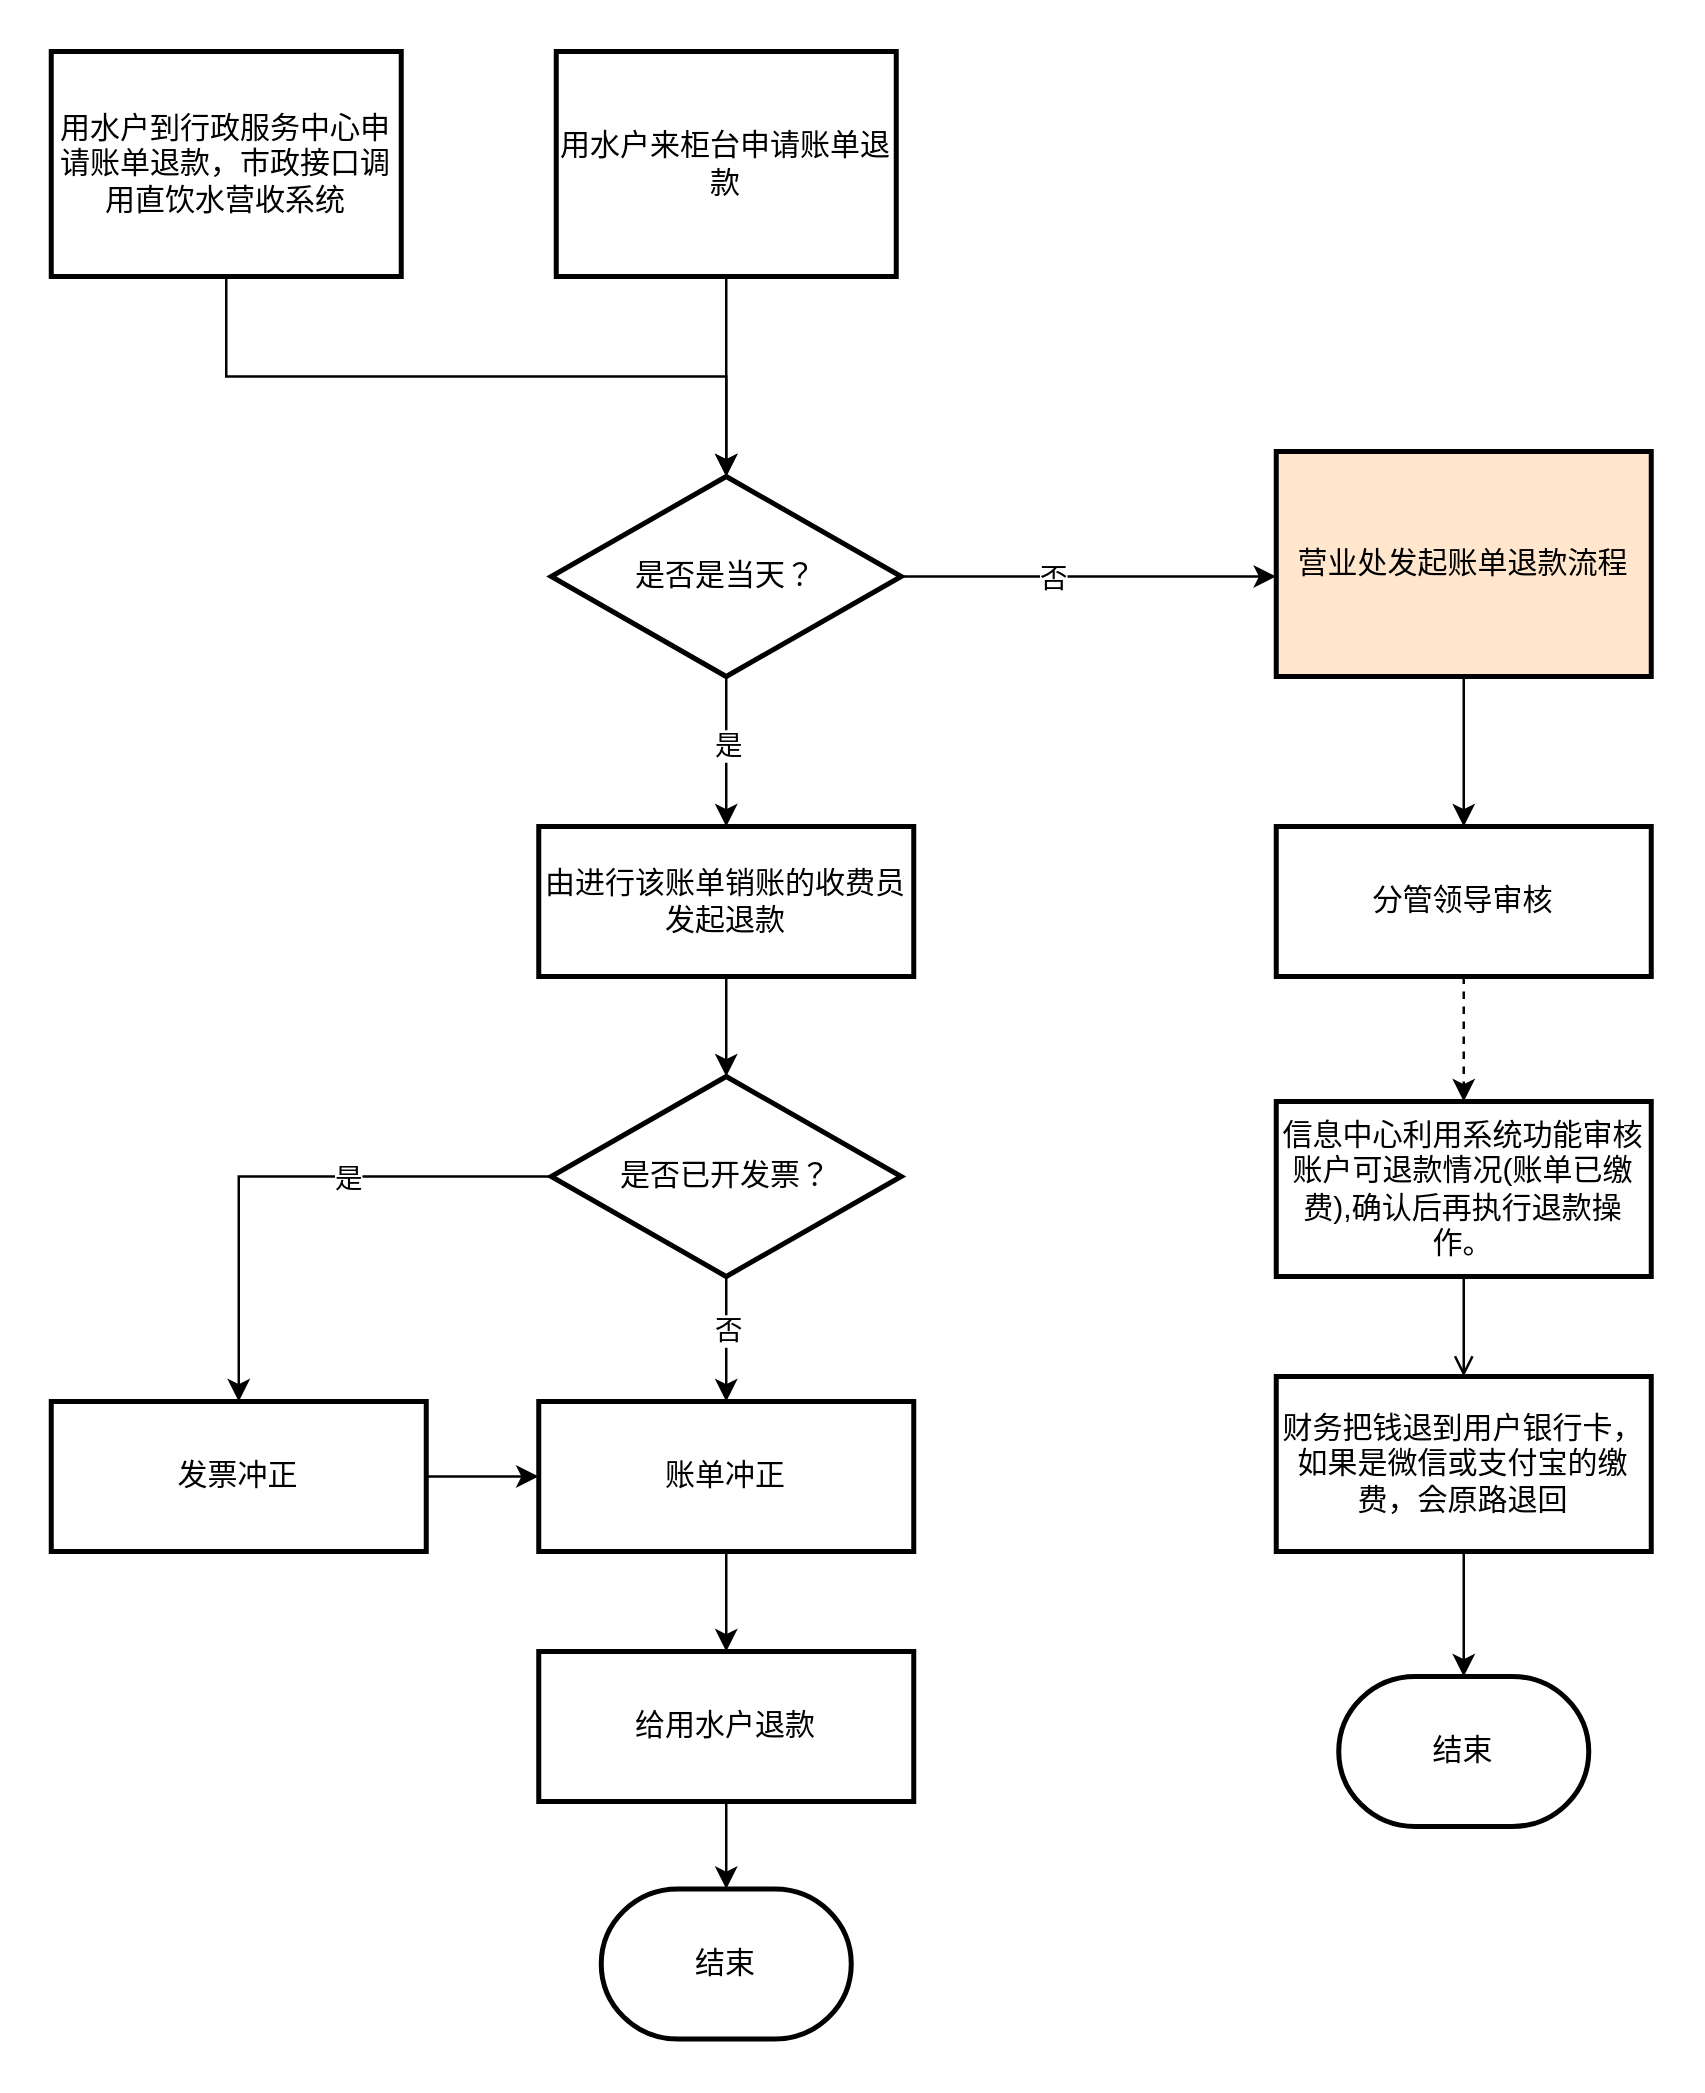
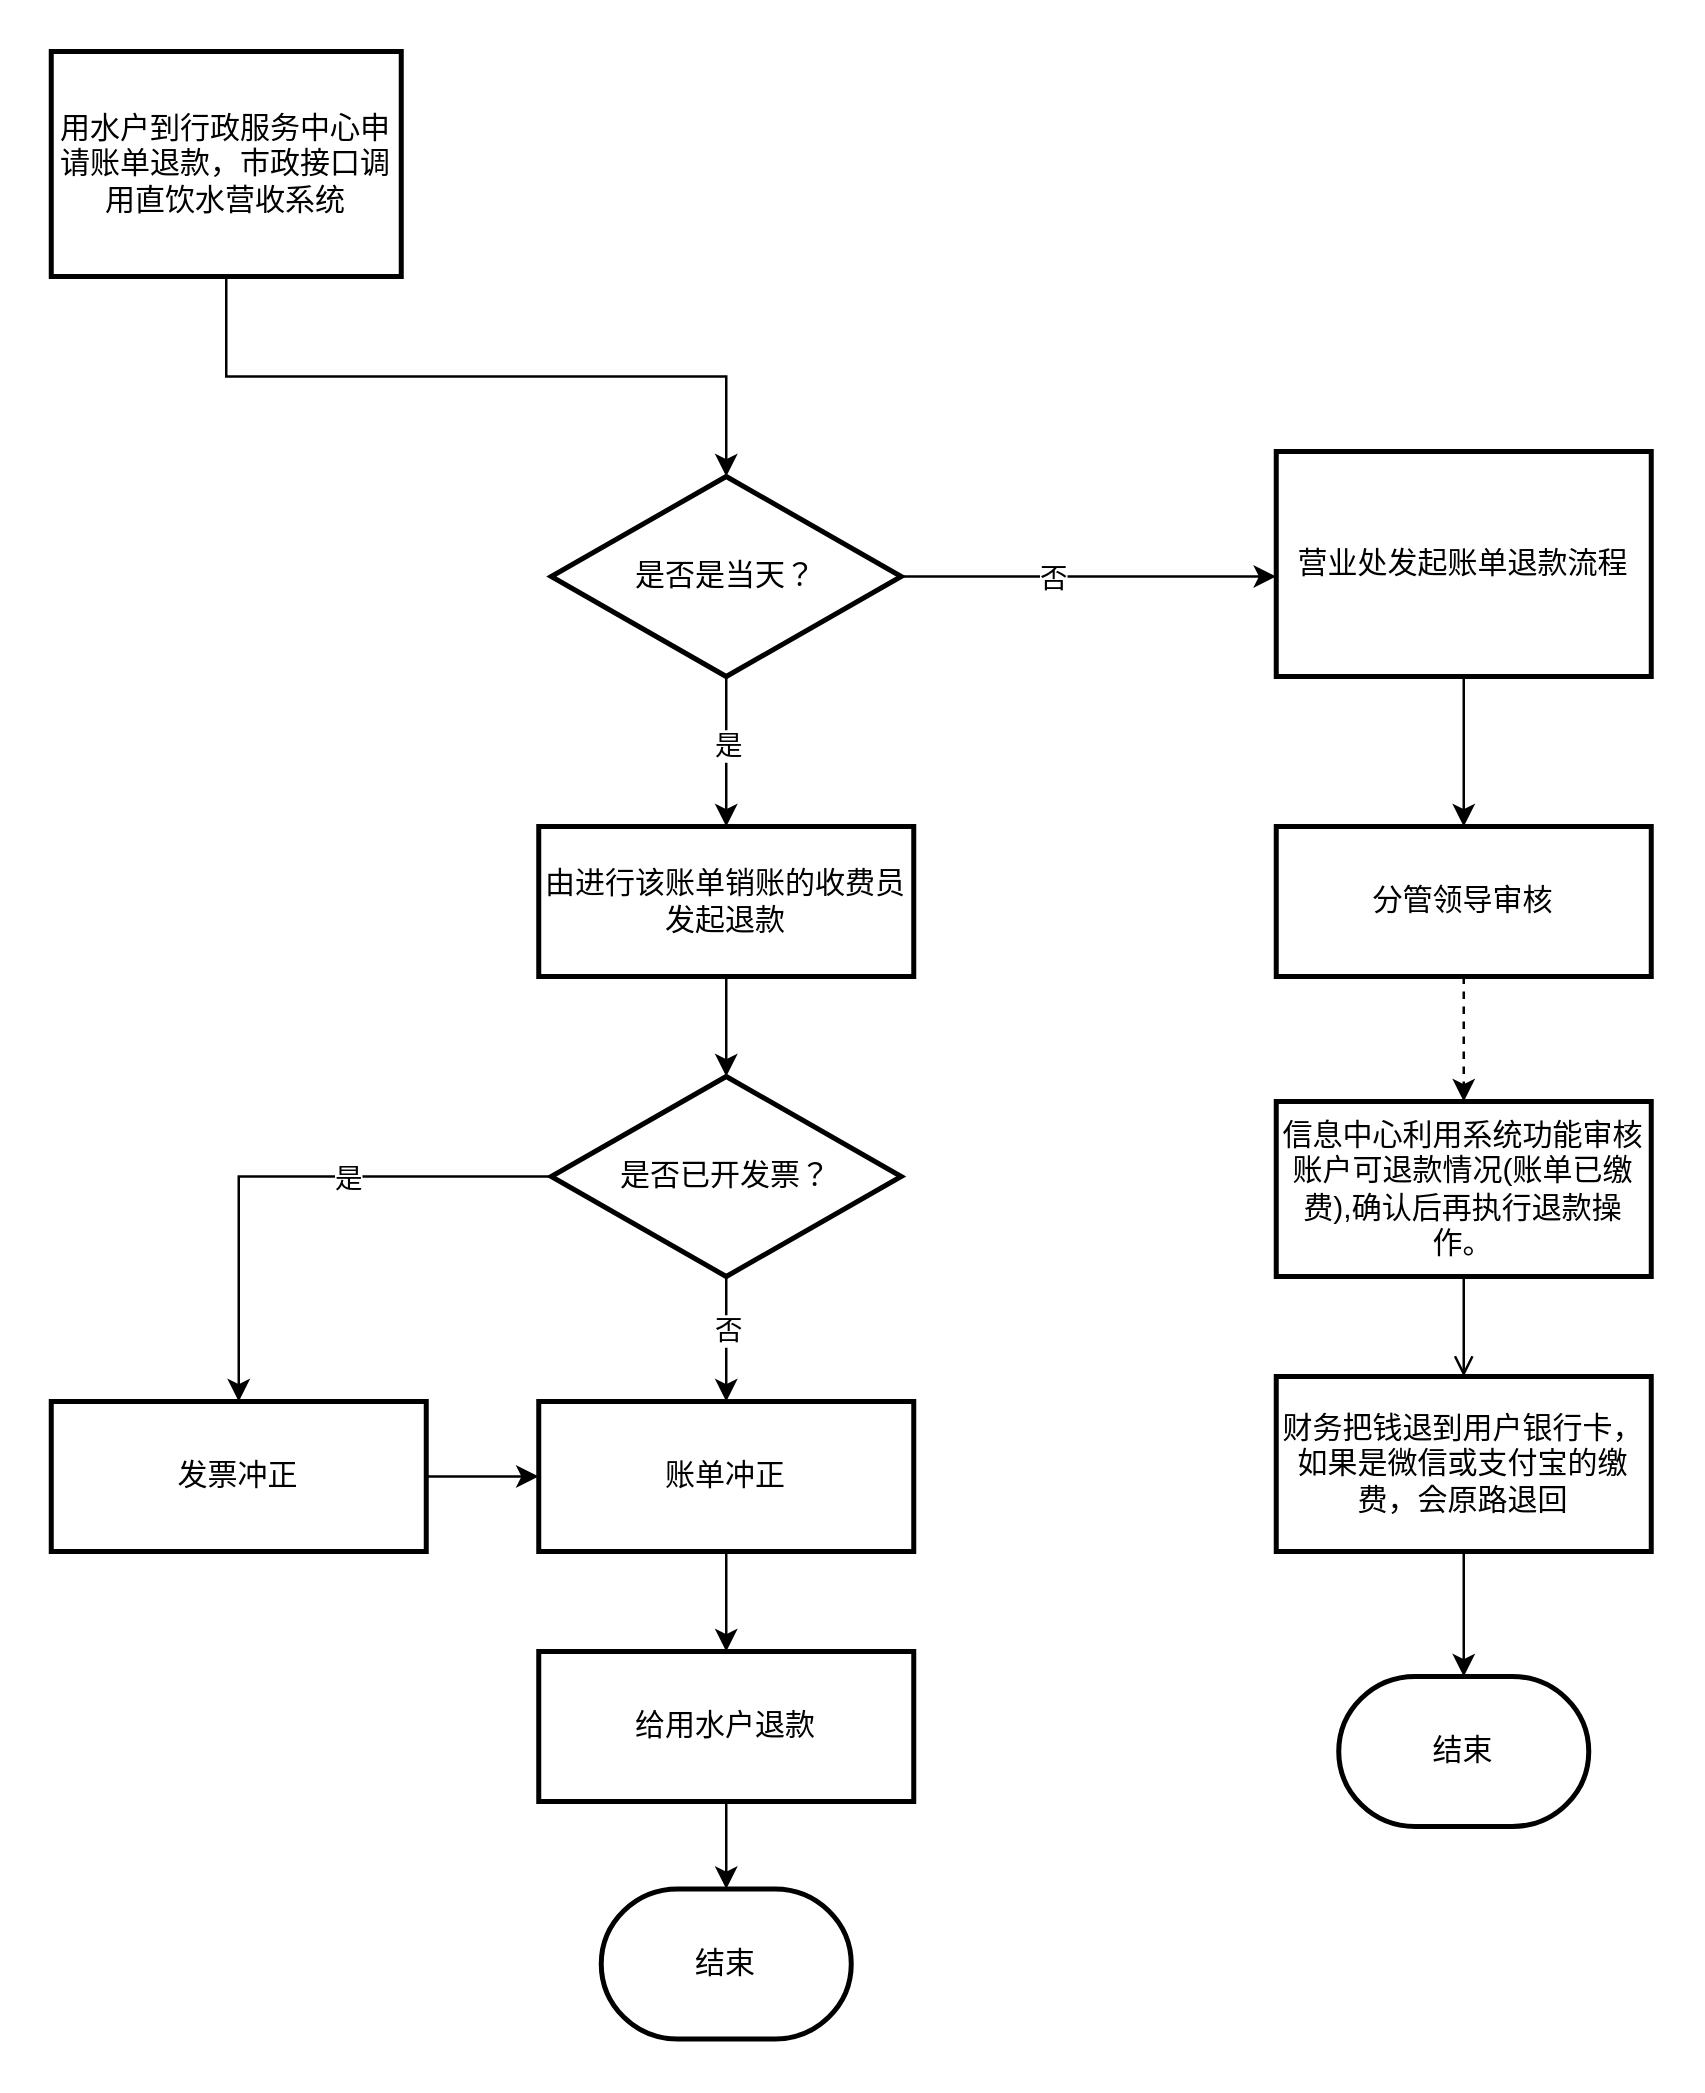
node "用水户来柜台申请账单退款": removed
edge "用水户来柜台申请账单退款" -> "是否是当天？": removed
node "营业处发起账单退款流程": fillcolor #ffe6cc -> #ffffff
